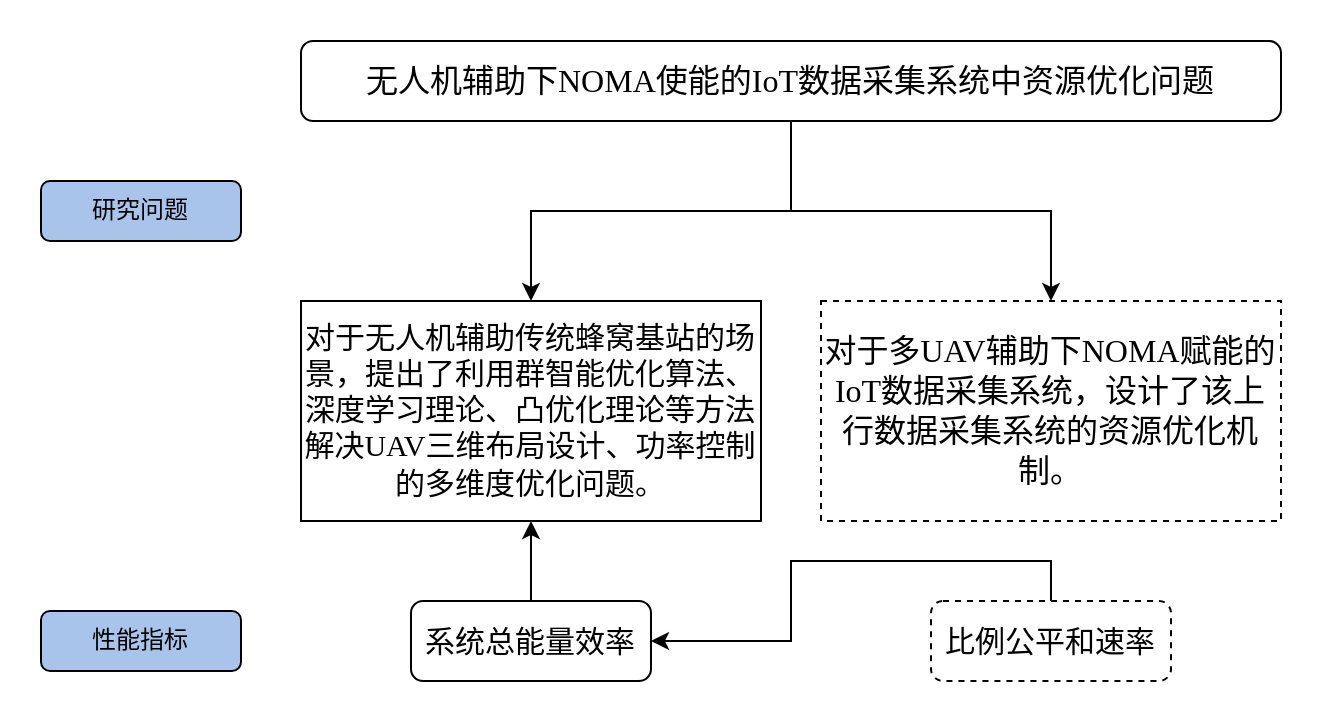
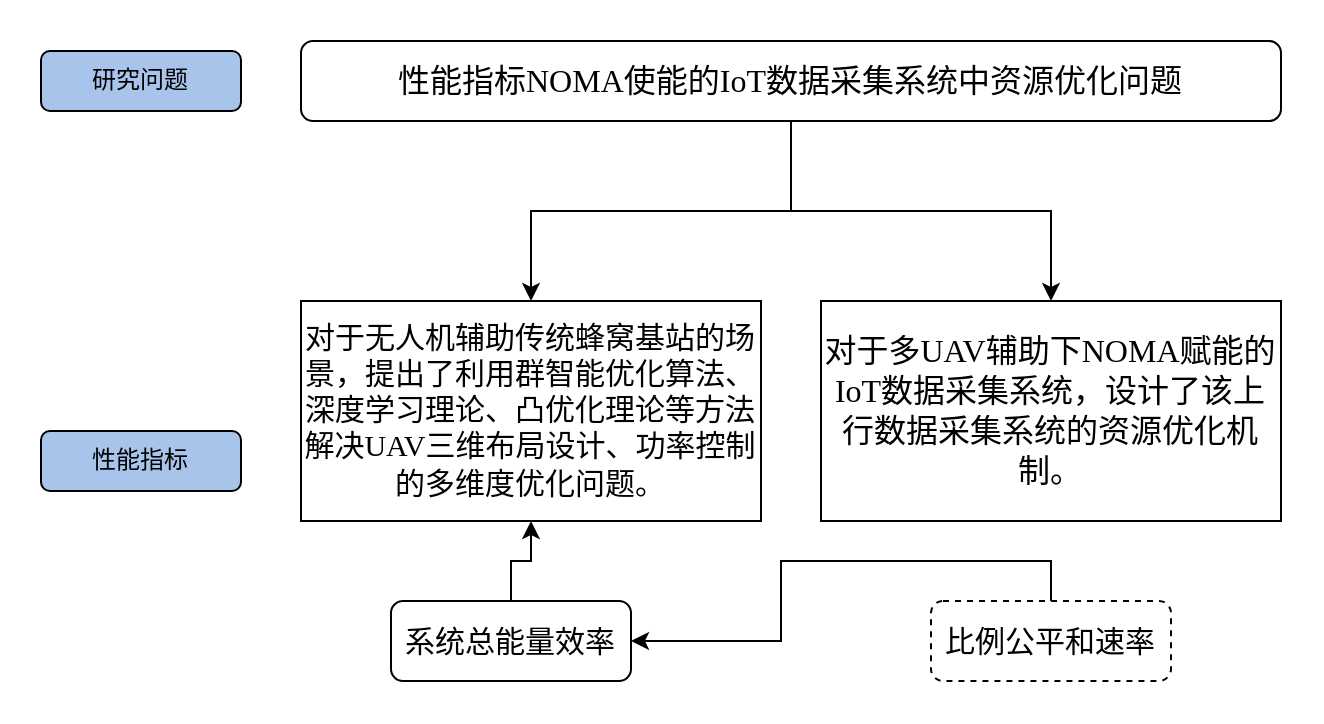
node "无人机辅助下NOMA使能的IoT数据采集系统中资源优化问题": label "无人机辅助下NOMA使能的IoT数据采集系统中资源优化问题" -> "性能指标NOMA使能的IoT数据采集系统中资源优化问题"
node "研究问题": moved (141, 211) -> (141, 81)
node "对于多UAV辅助下NOMA赋能的IoT数据采集系统，设计了该上行数据采集系统的资源优化机制。": style dashed -> solid
node "性能指标": moved (141, 641) -> (141, 461)
node "系统总能量效率": moved (531, 641) -> (511, 641)
